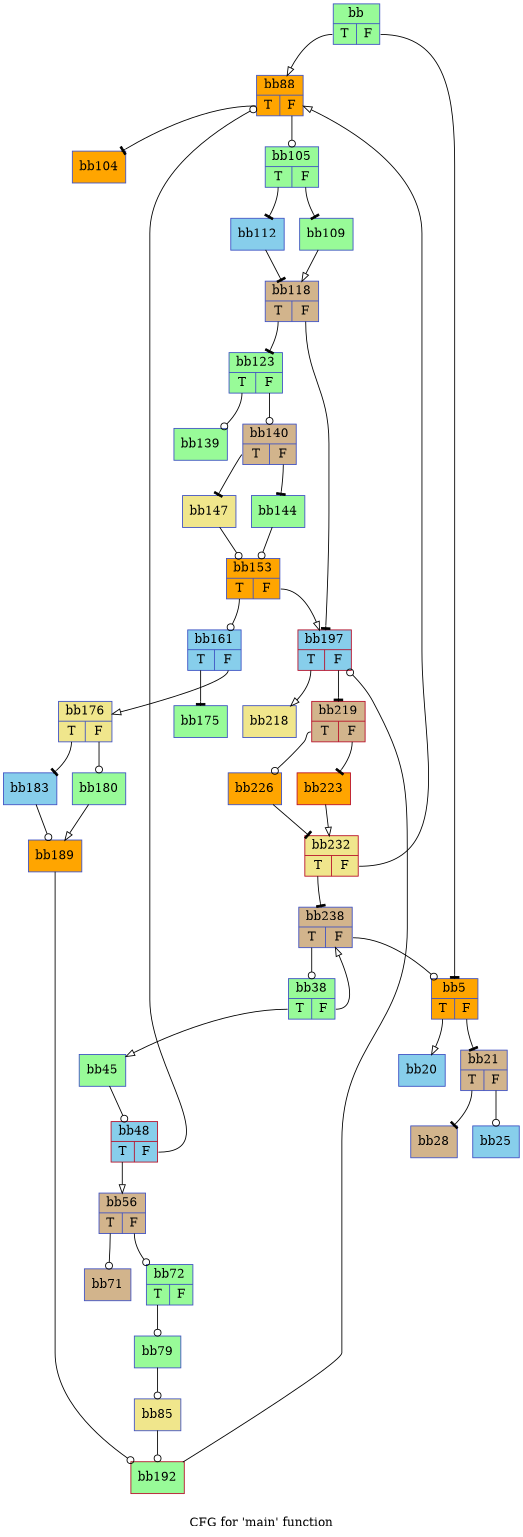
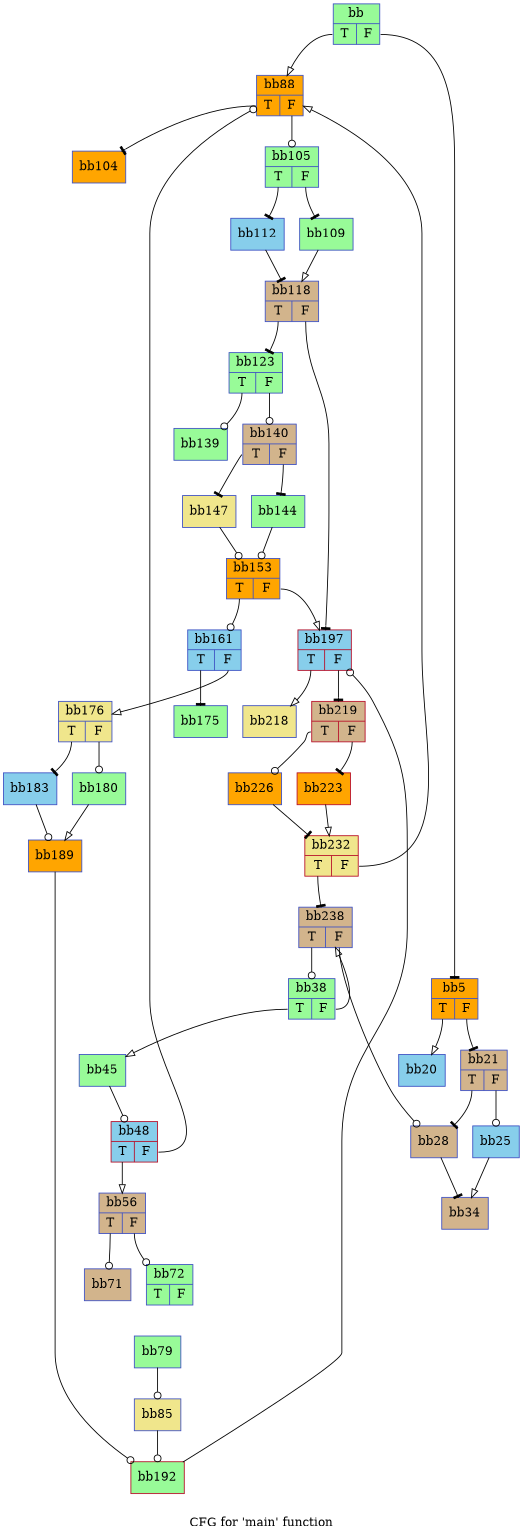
edge "bb238" -> "bb5": now "bb238" -> "bb28"
node "bb34": added
edge "bb72" -> "bb79": removed
